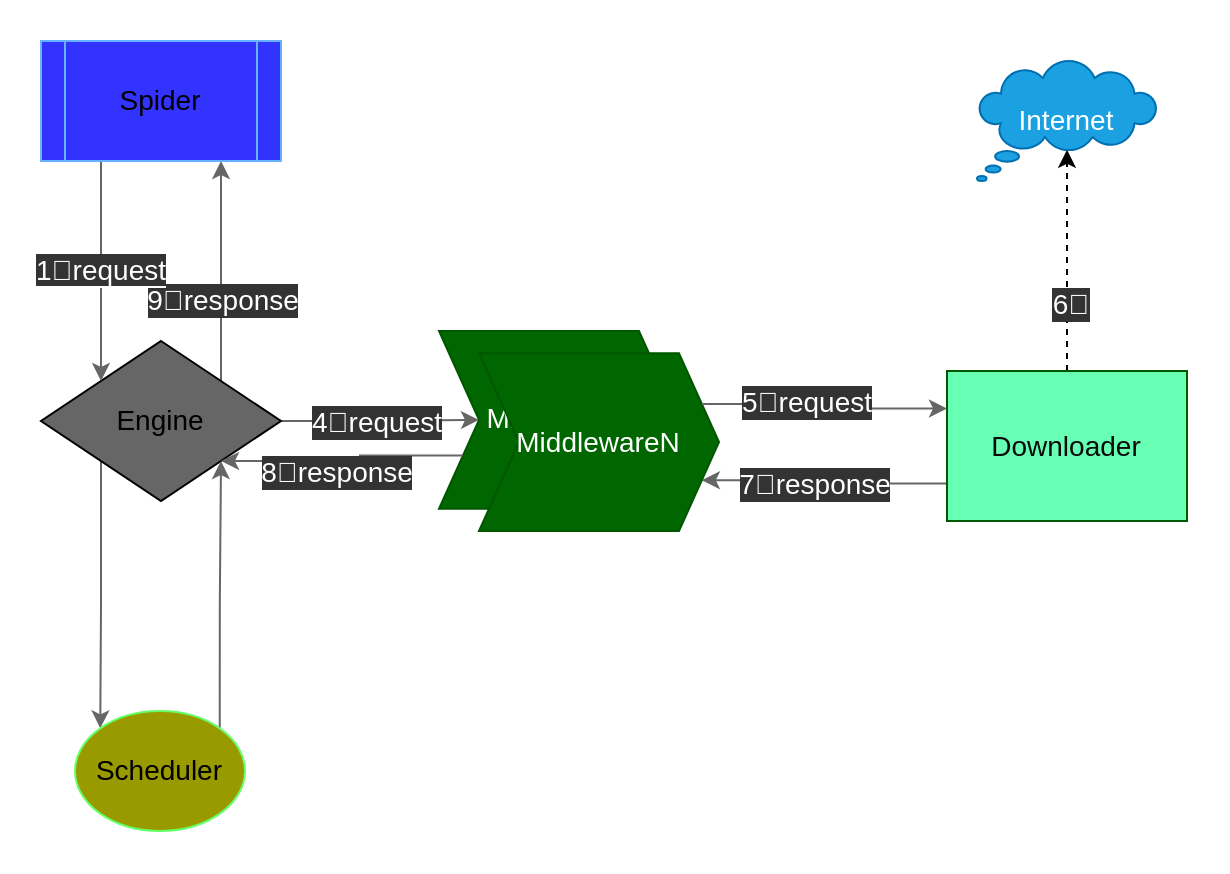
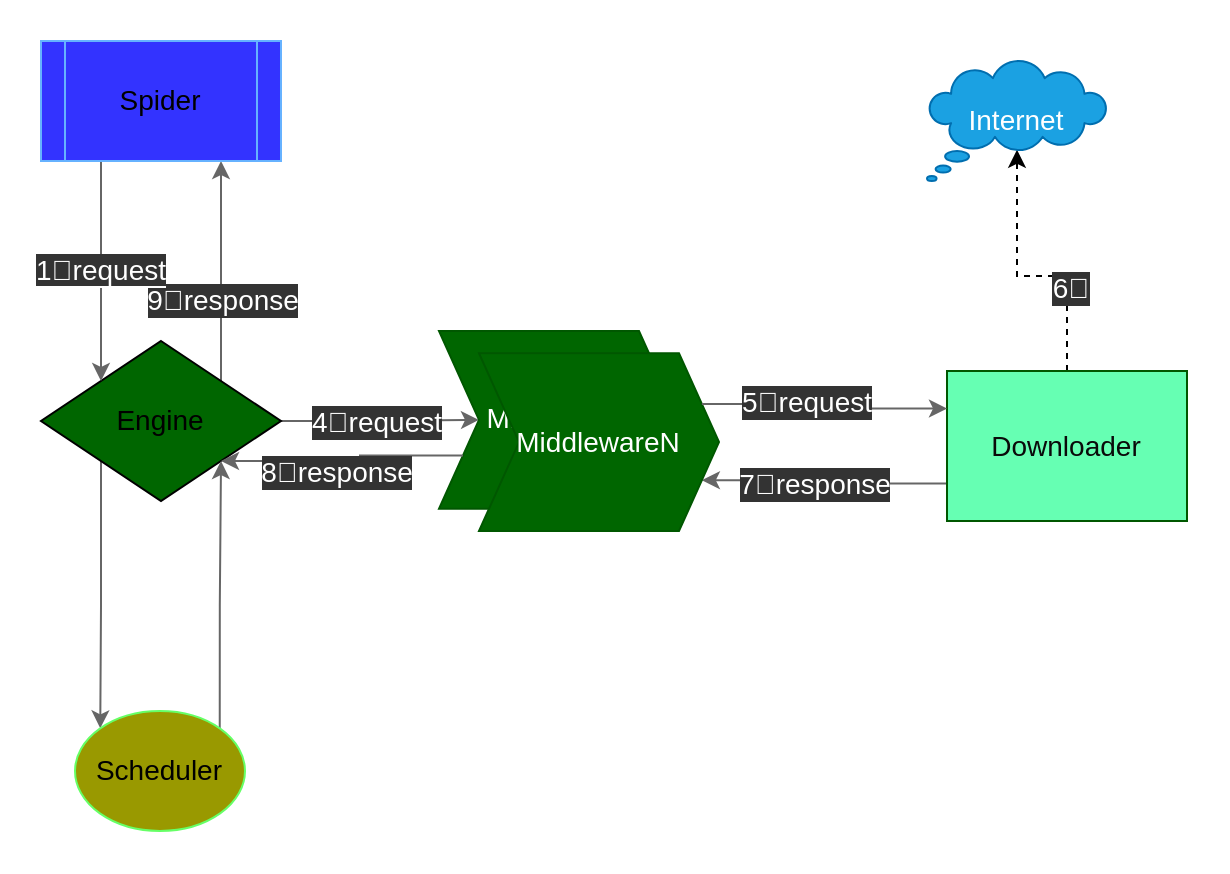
node "Internet": moved (1067, 121) -> (1017, 121)
node "Engine": fillcolor #666666 -> #006600
